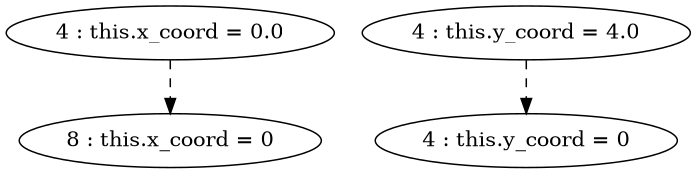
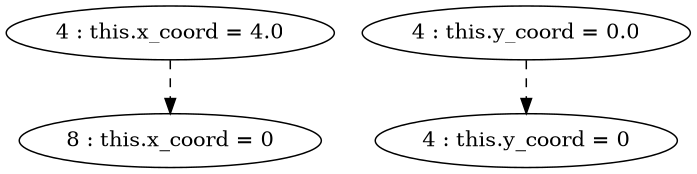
node "4 : this.x_coord = 0.0": label "4 : this.x_coord = 0.0" -> "4 : this.x_coord = 4.0"
node "4 : this.y_coord = 4.0": label "4 : this.y_coord = 4.0" -> "4 : this.y_coord = 0.0"
